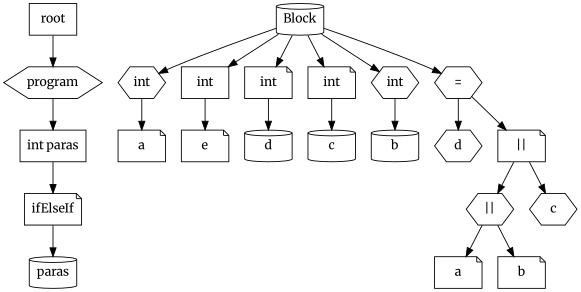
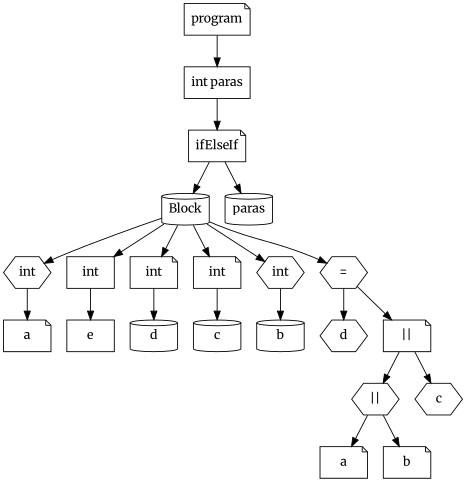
node "root": removed
node "program": shape hexagon -> note
node "e": shape note -> box
edge "ifElseIf" -> "Block": added
